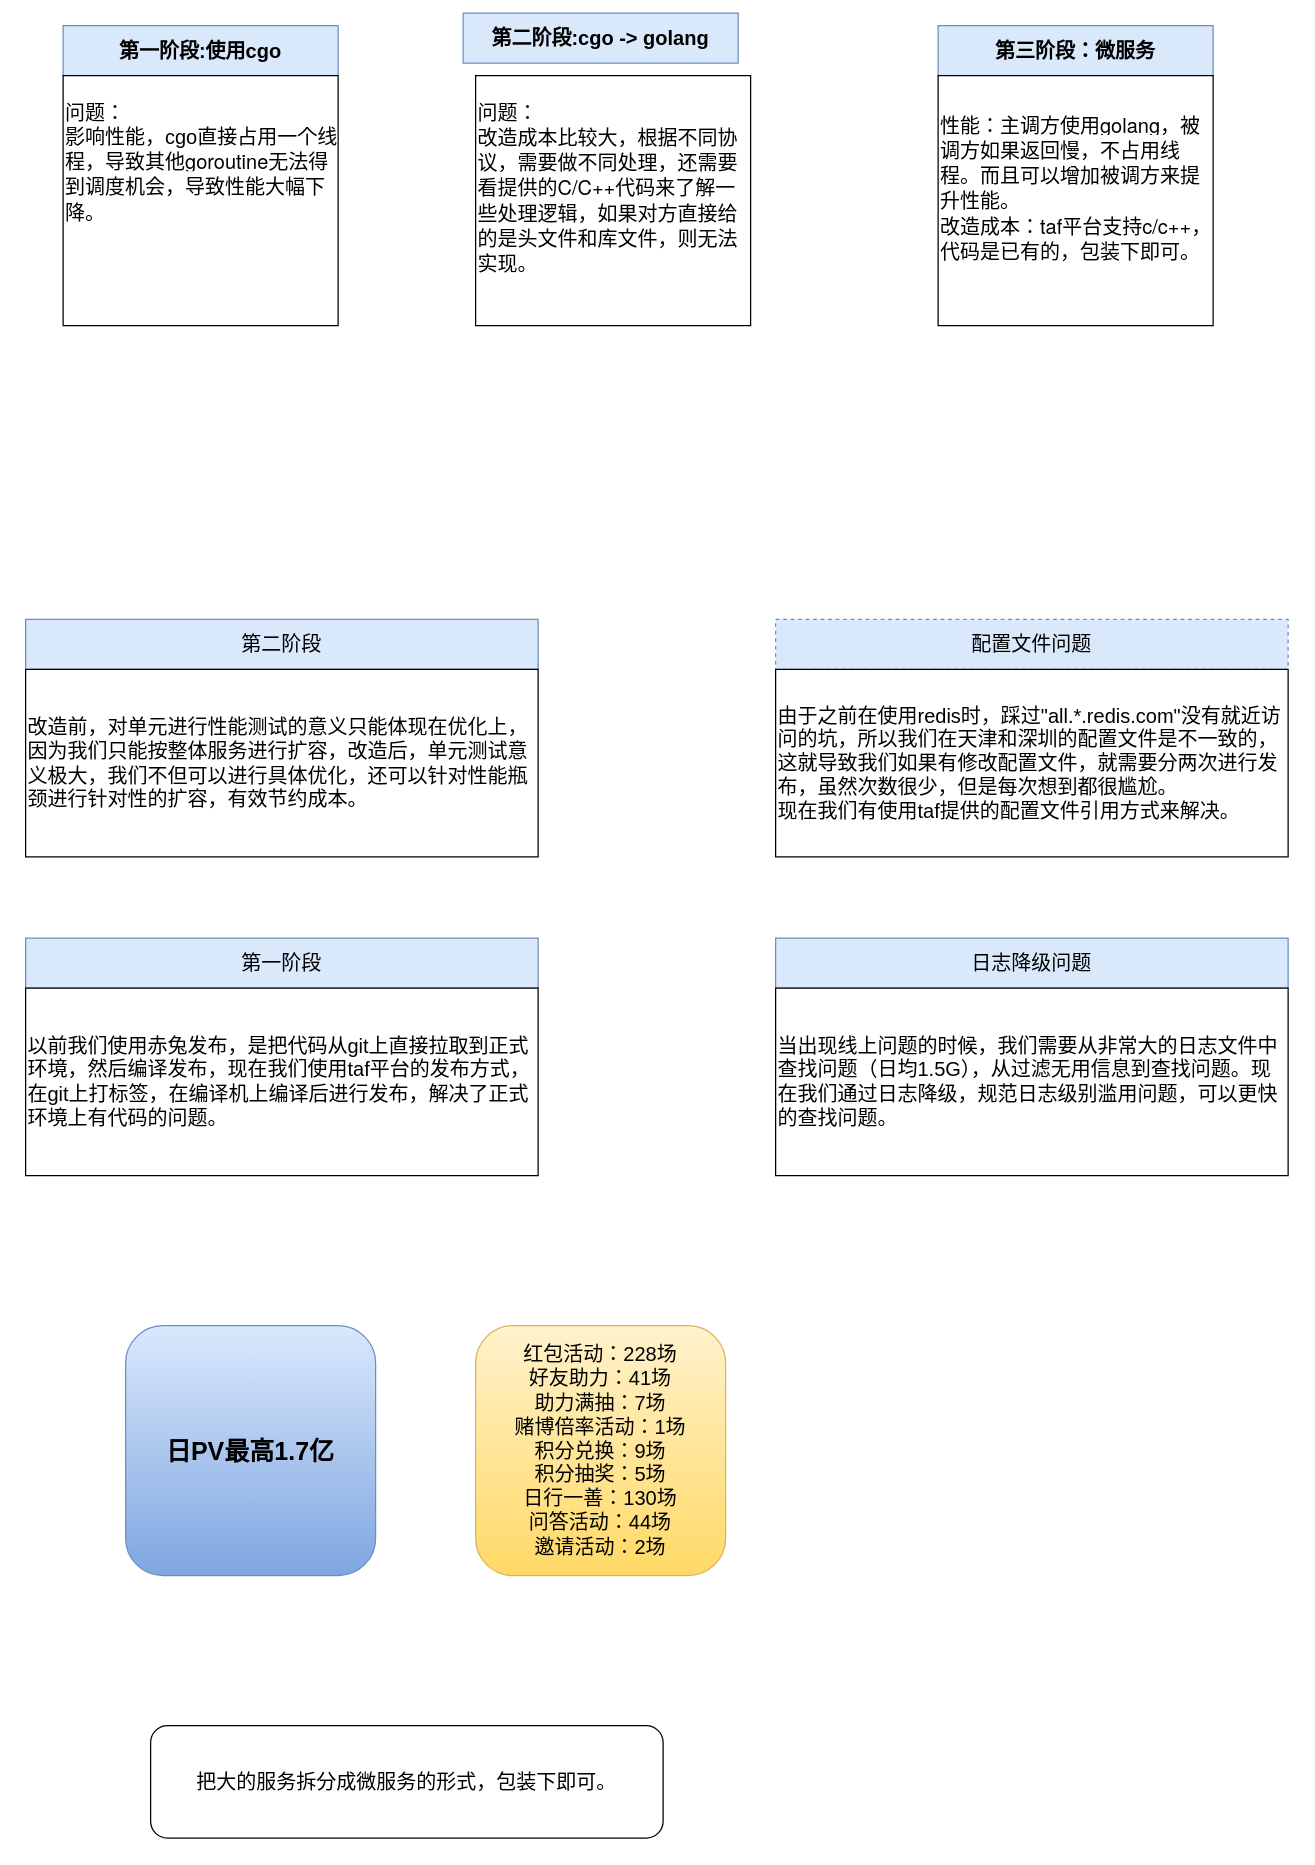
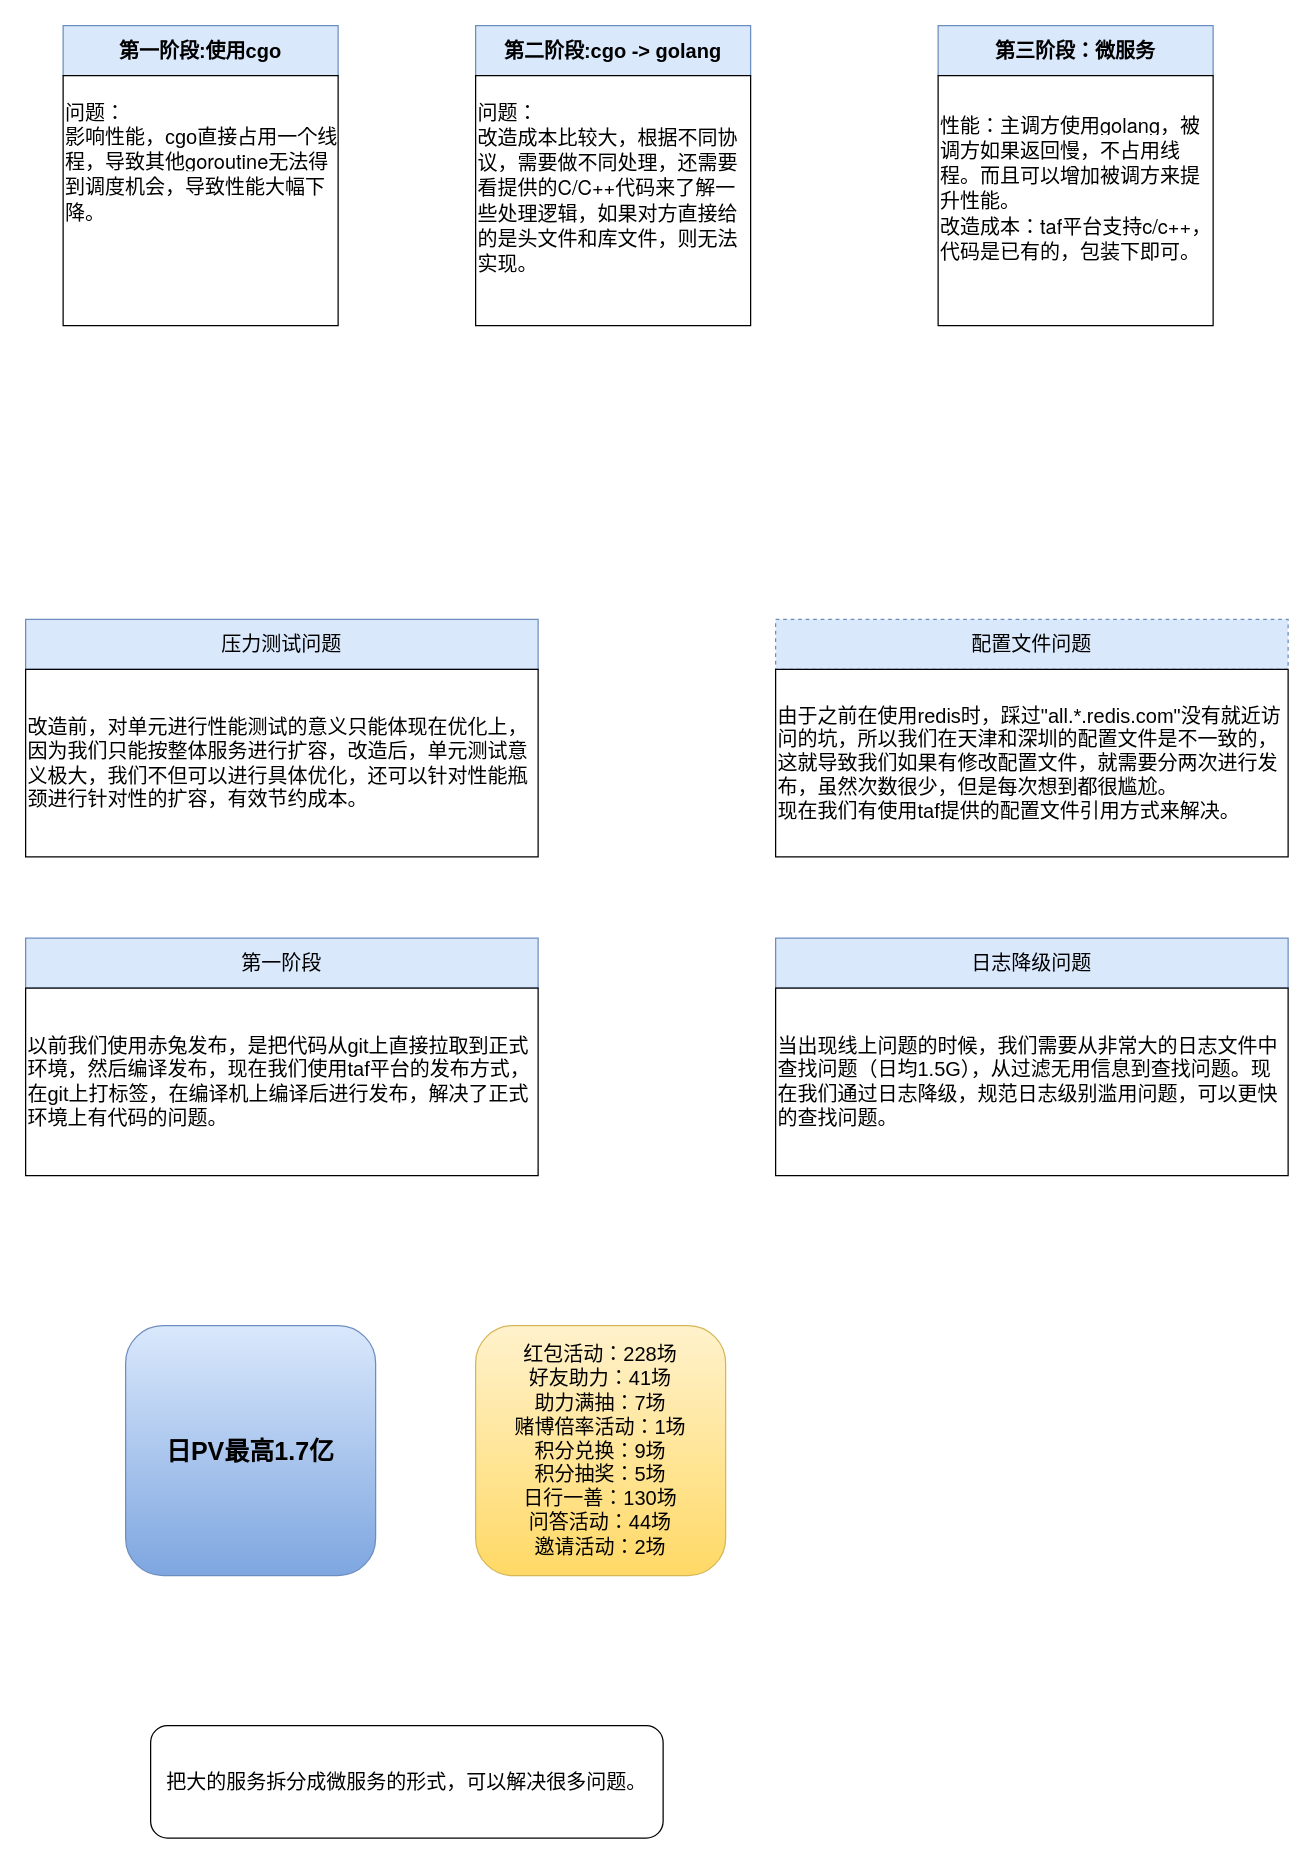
node "第二阶段:cgo -> golang": moved (601, 38) -> (613, 51)
node "第二阶段": label "第二阶段" -> "压力测试问题"
node "把大的服务拆分成微服务的形式，包装下即可。": label "把大的服务拆分成微服务的形式，包装下即可。" -> "把大的服务拆分成微服务的形式，可以解决很多问题。"
